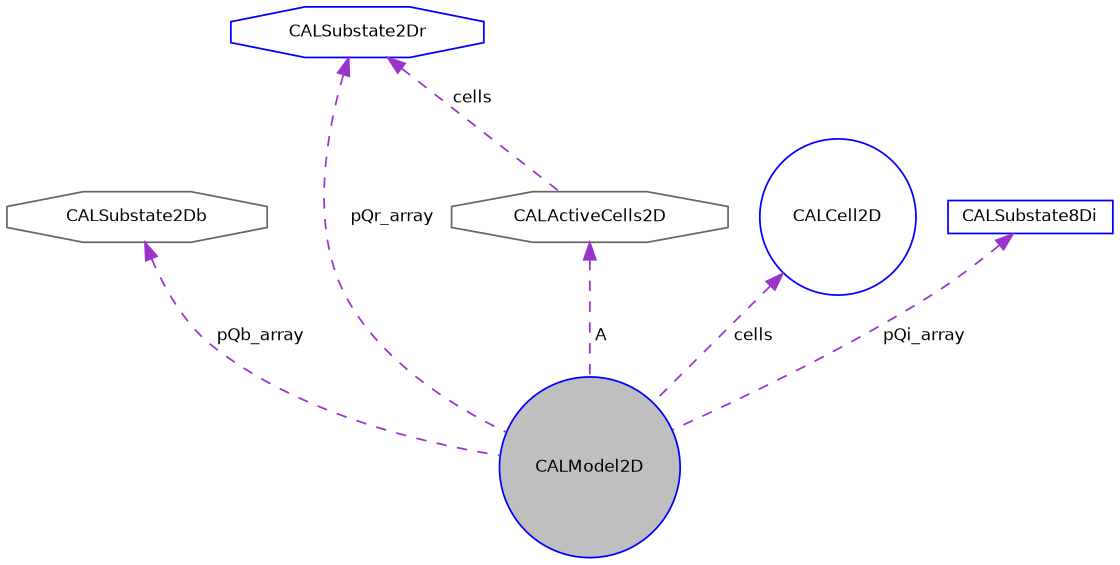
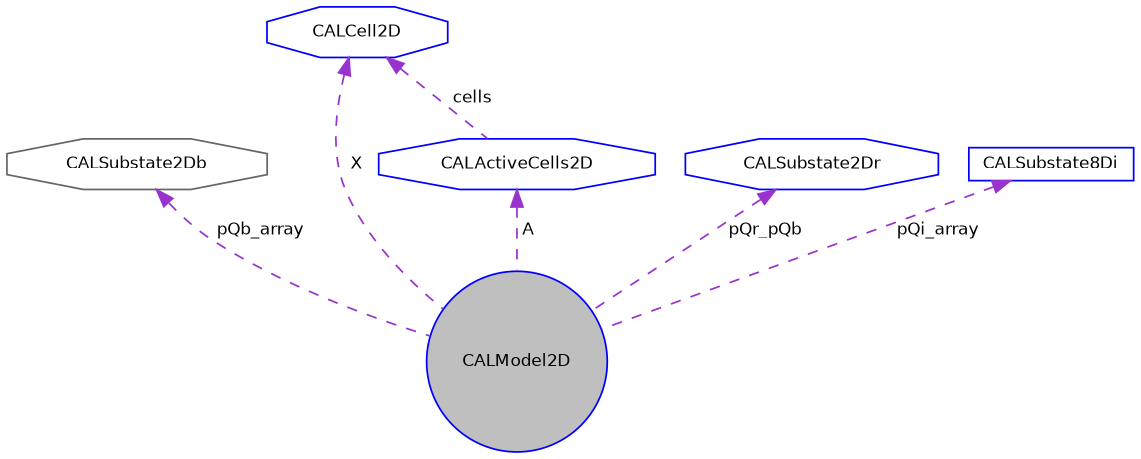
edge "CALActiveCells2D" -> "CALSubstate2Dr": now "CALActiveCells2D" -> "CALCell2D"
edge "CALModel2D" -> "CALSubstate2Dr": label " pQr_array" -> " pQr_pQb"
node "CALActiveCells2D": color gray40 -> blue
node "CALCell2D": shape circle -> octagon
edge "CALModel2D" -> "CALCell2D": label " cells" -> " X"
